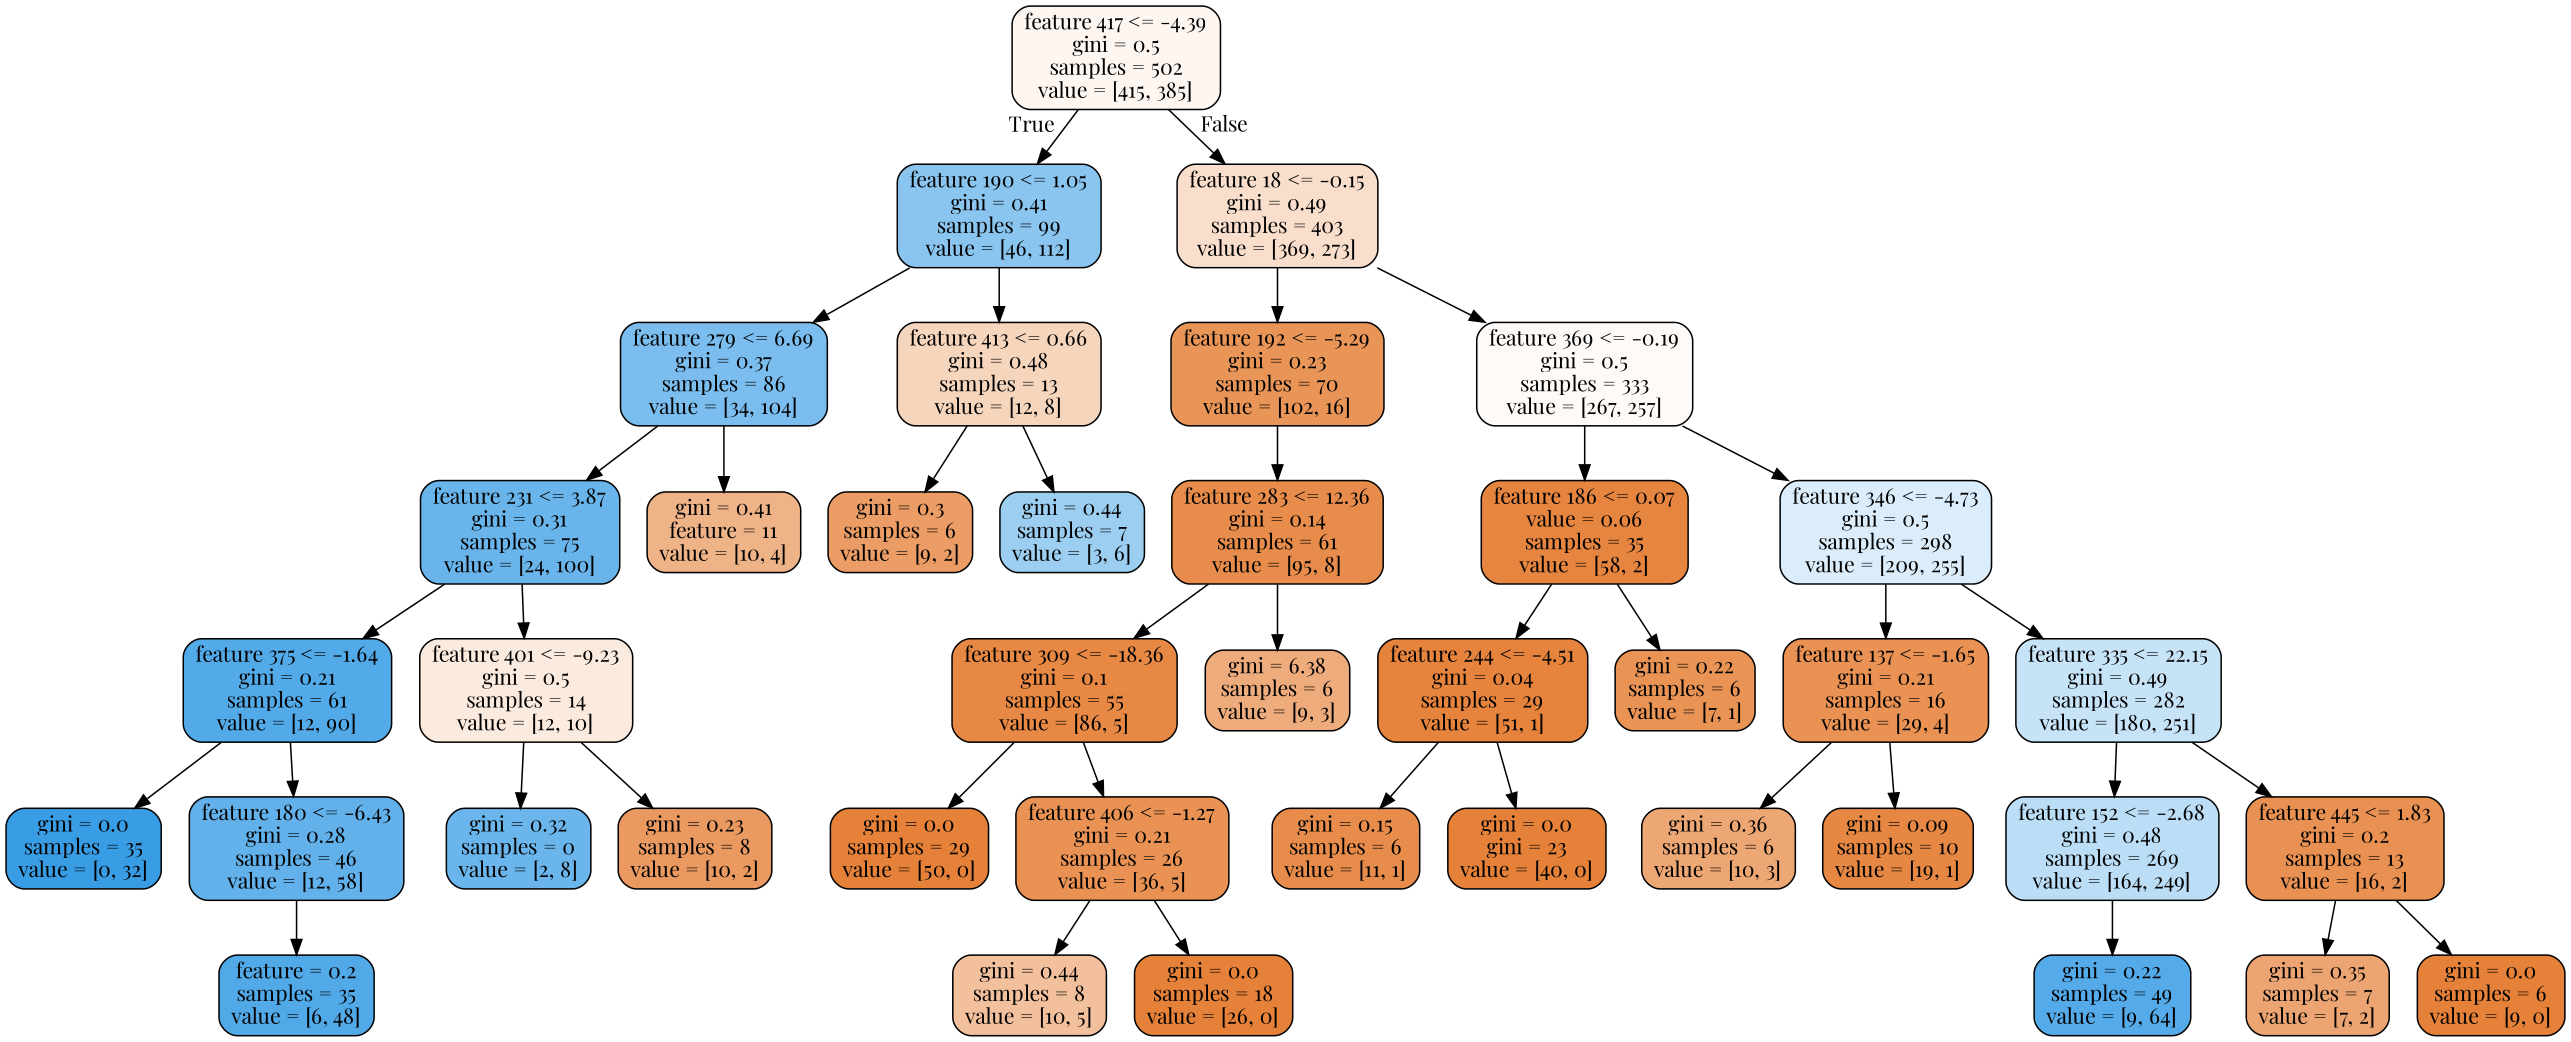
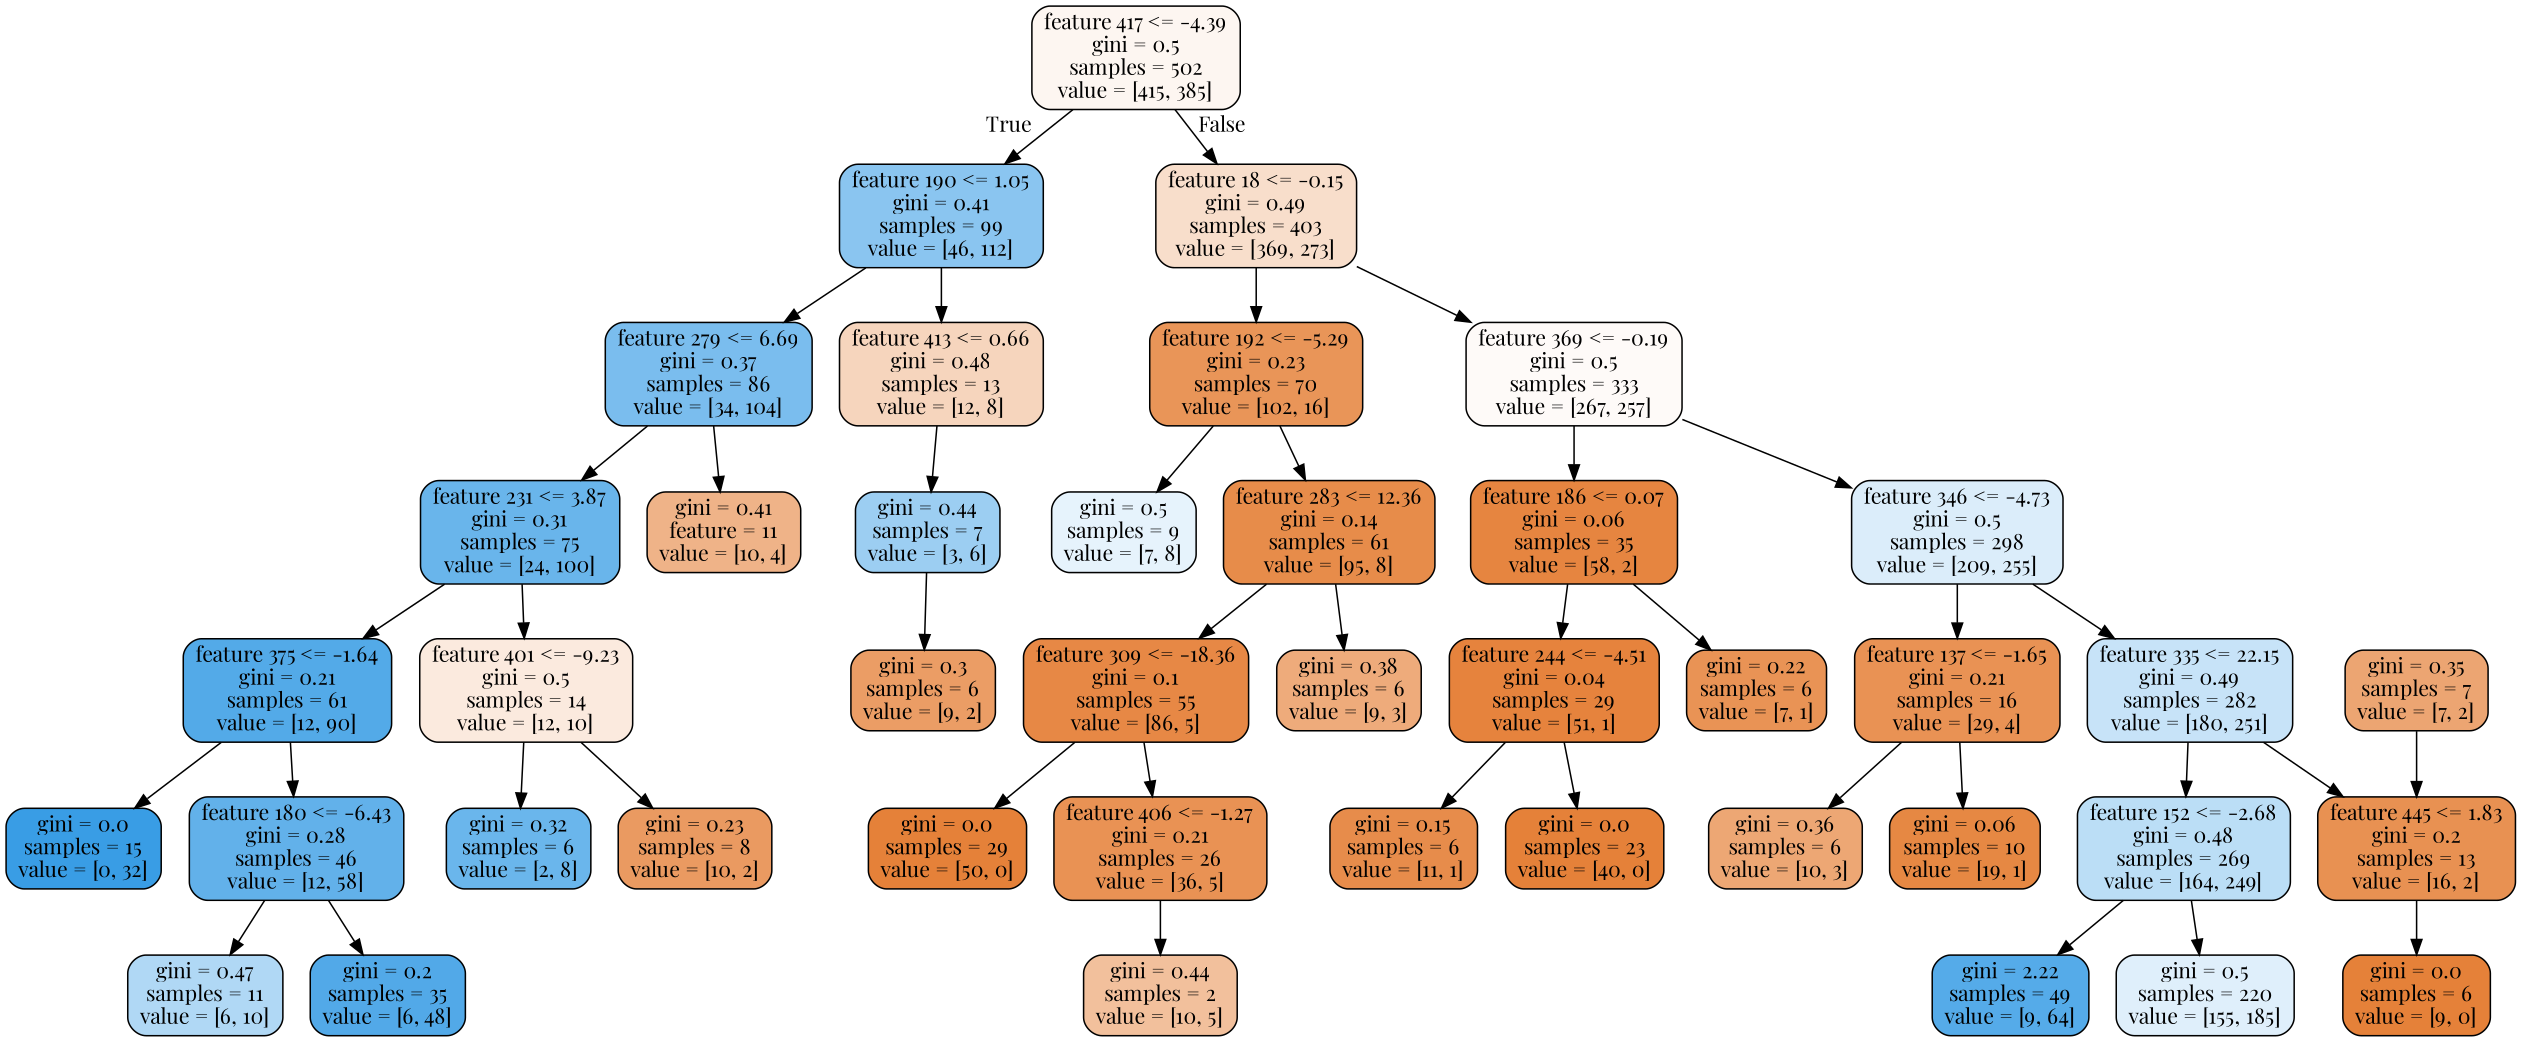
edge "feature 413 <= 0.66 gini = 0.48 samples = 13 value = [12, 8]" -> "gini = 0.3 samples = 6 value = [9, 2]": now "gini = 0.44 samples = 7 value = [3, 6]" -> "gini = 0.3 samples = 6 value = [9, 2]"
node "gini = 0.5 samples = 9 value = [7, 8]": added
node "feature 186 <= 0.07 value = 0.06 samples = 35 value = [58, 2]": label "feature 186 <= 0.07 value = 0.06 samples = 35 value = [58, 2]" -> "feature 186 <= 0.07 gini = 0.06 samples = 35 value = [58, 2]"
node "gini = 6.38 samples = 6 value = [9, 3]": label "gini = 6.38 samples = 6 value = [9, 3]" -> "gini = 0.38 samples = 6 value = [9, 3]"
node "gini = 0.0 samples = 35 value = [0, 32]": label "gini = 0.0 samples = 35 value = [0, 32]" -> "gini = 0.0 samples = 15 value = [0, 32]"
node "gini = 0.32 samples = 0 value = [2, 8]": label "gini = 0.32 samples = 0 value = [2, 8]" -> "gini = 0.32 samples = 6 value = [2, 8]"
node "gini = 0.0 gini = 23 value = [40, 0]": label "gini = 0.0 gini = 23 value = [40, 0]" -> "gini = 0.0 samples = 23 value = [40, 0]"
node "gini = 0.09 samples = 10 value = [19, 1]": label "gini = 0.09 samples = 10 value = [19, 1]" -> "gini = 0.06 samples = 10 value = [19, 1]"
edge "feature 445 <= 1.83 gini = 0.2 samples = 13 value = [16, 2]" -> "gini = 0.35 samples = 7 value = [7, 2]": reversed
node "gini = 0.47 samples = 11 value = [6, 10]": added
node "feature = 0.2 samples = 35 value = [6, 48]": label "feature = 0.2 samples = 35 value = [6, 48]" -> "gini = 0.2 samples = 35 value = [6, 48]"
node "gini = 0.44 samples = 8 value = [10, 5]": label "gini = 0.44 samples = 8 value = [10, 5]" -> "gini = 0.44 samples = 2 value = [10, 5]"
node "gini = 0.0 samples = 18 value = [26, 0]": removed
node "gini = 0.22 samples = 49 value = [9, 64]": label "gini = 0.22 samples = 49 value = [9, 64]" -> "gini = 2.22 samples = 49 value = [9, 64]"
node "gini = 0.5 samples = 220 value = [155, 185]": added
